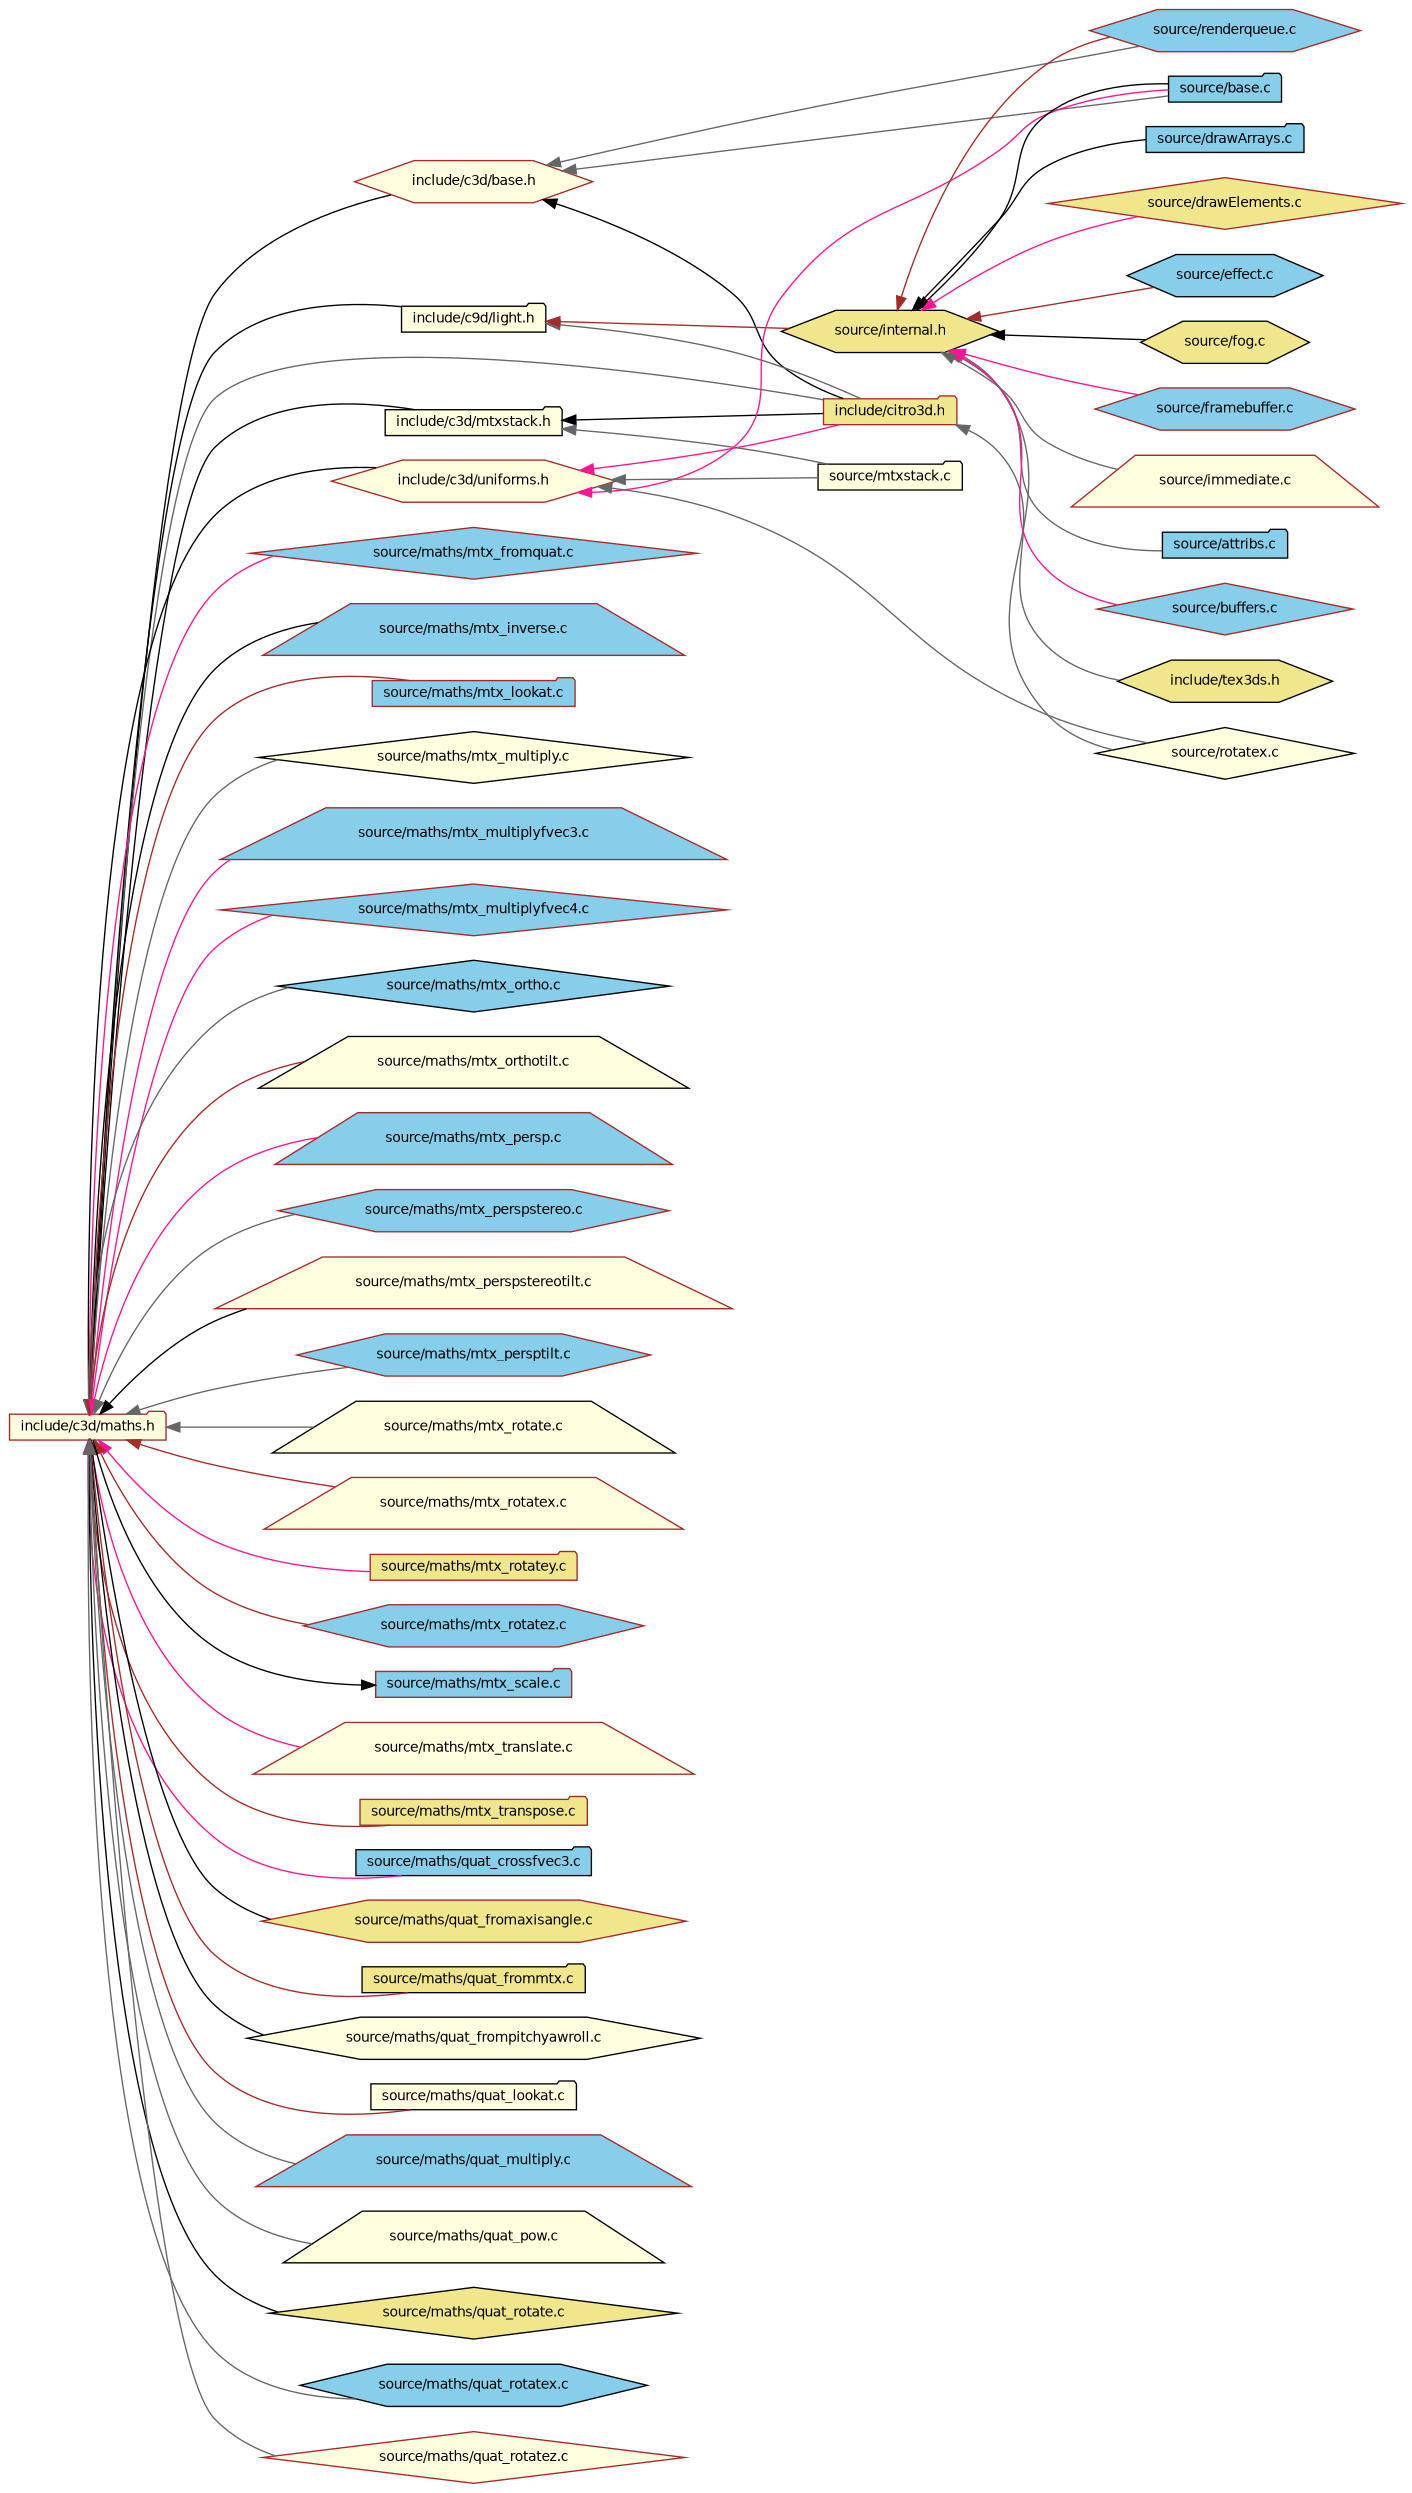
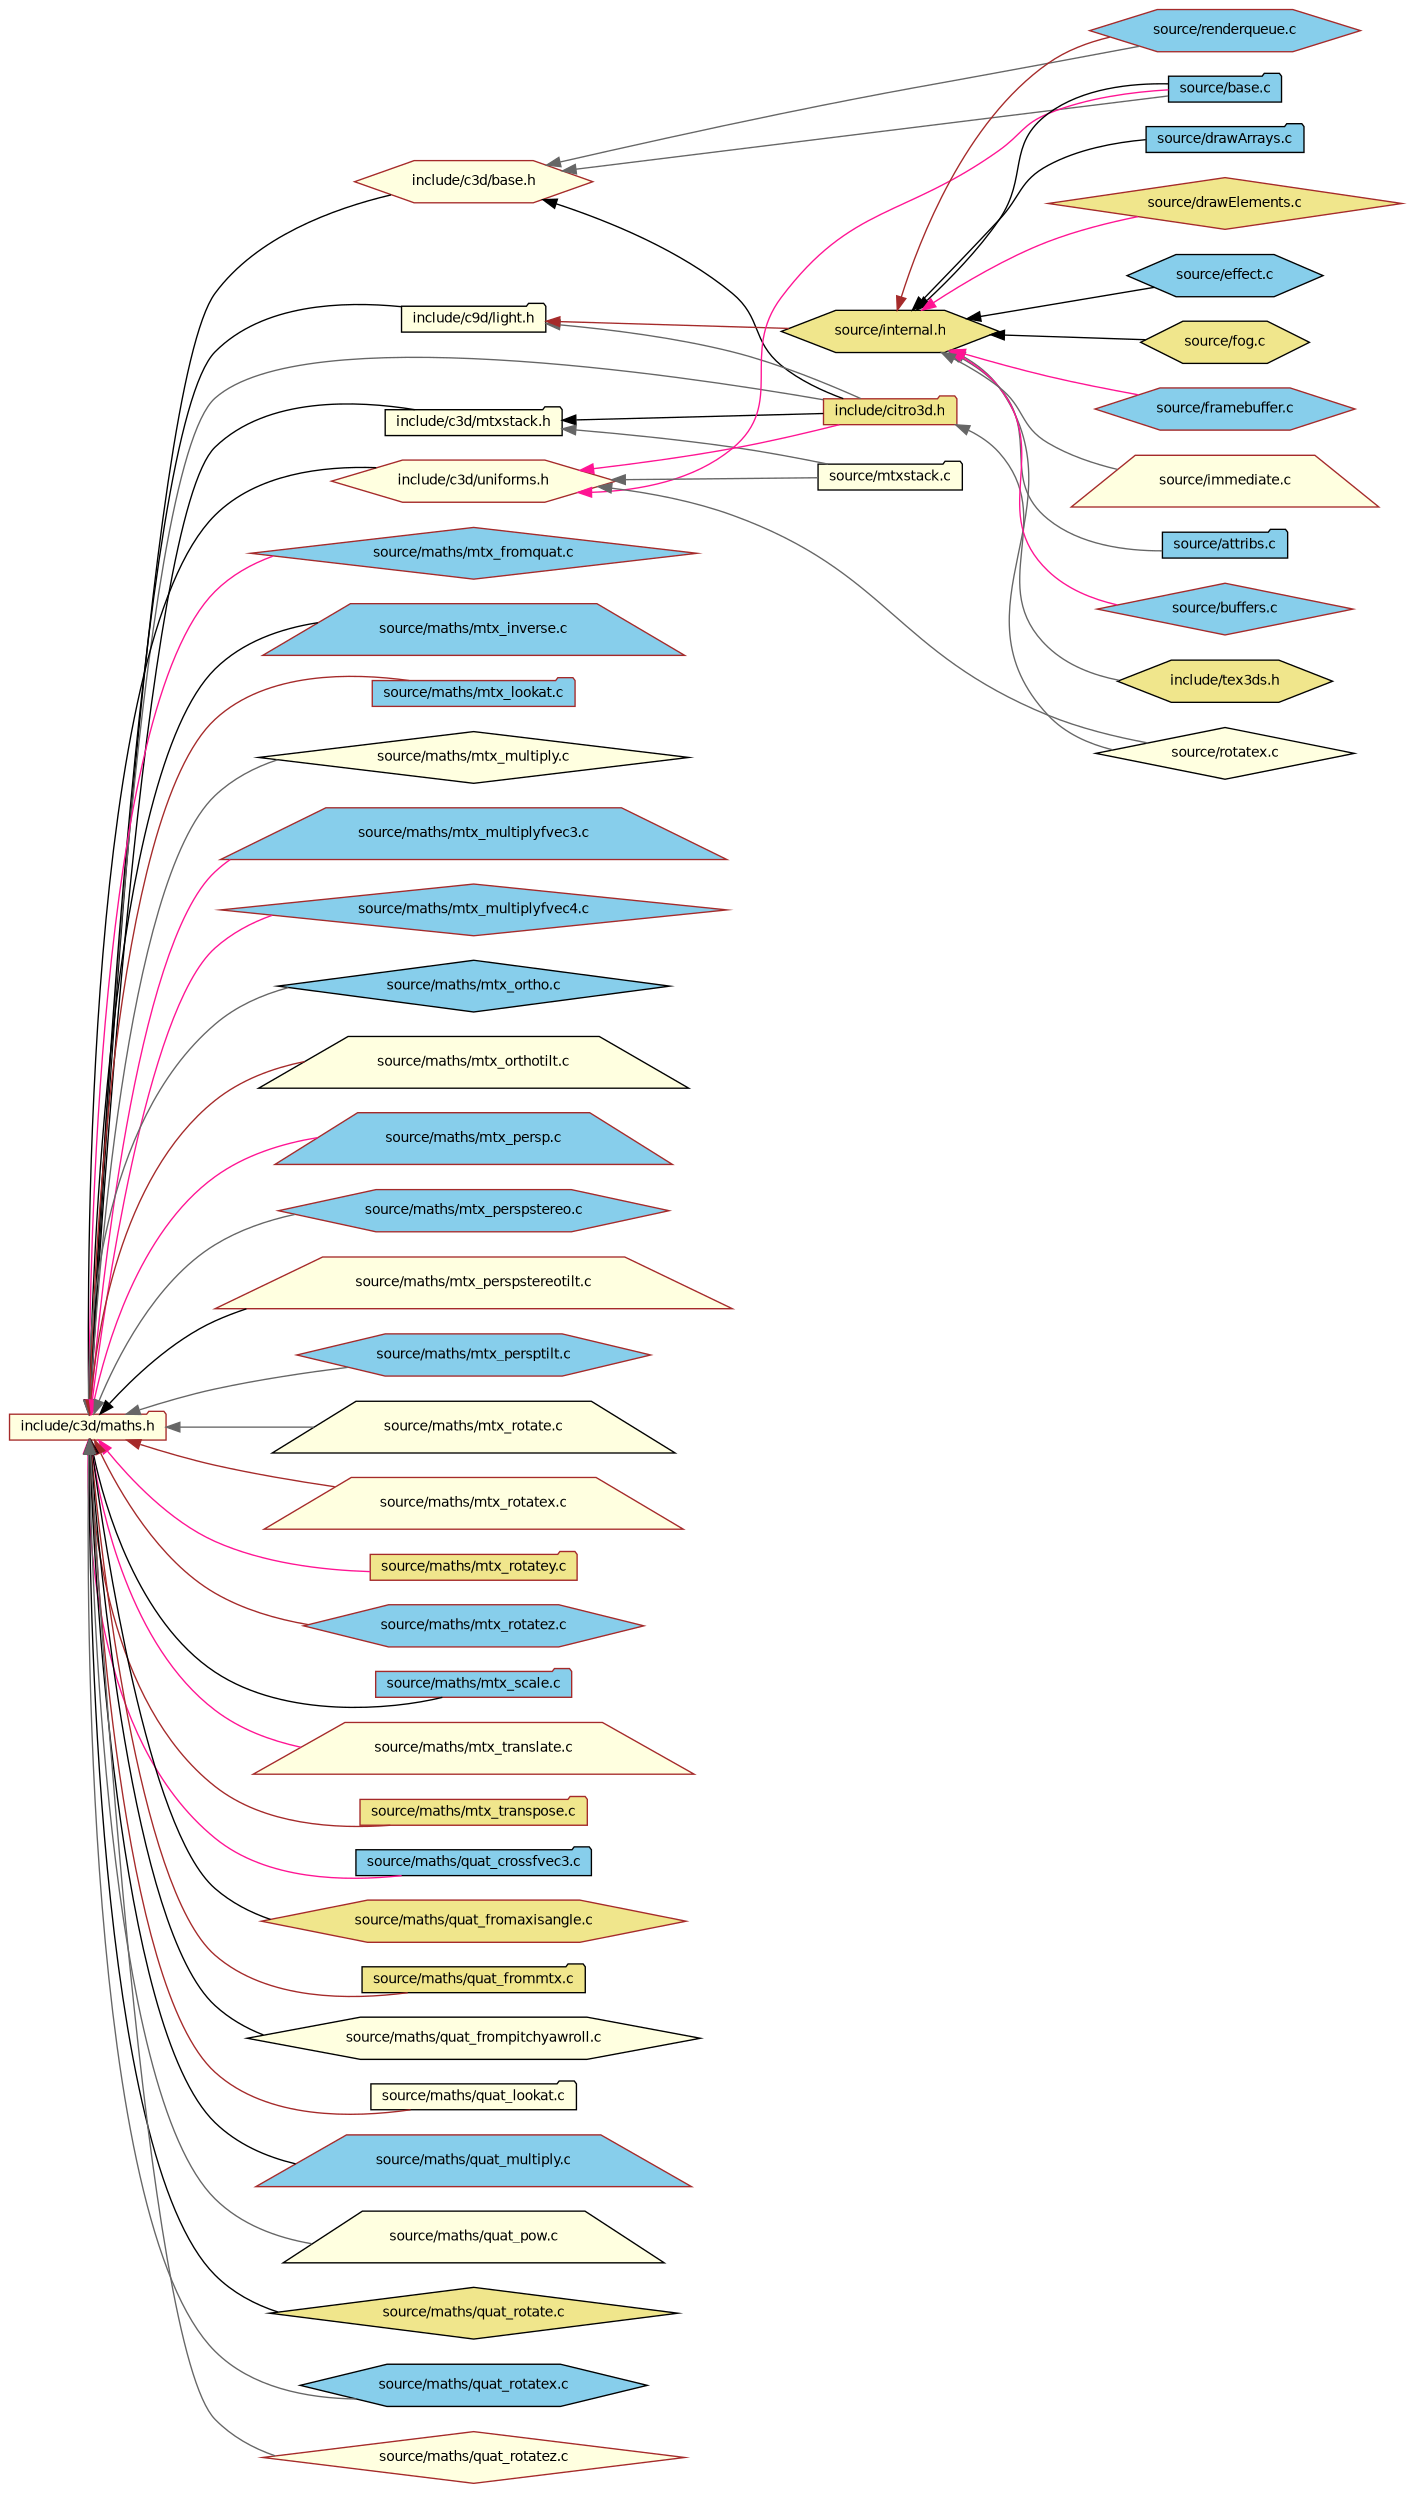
edge "source/effect.c" -> "source/internal.h": color brown -> black
edge "include/c3d/maths.h" -> "source/maths/mtx_scale.c": reversed
edge "source/maths/quat_multiply.c" -> "include/c3d/maths.h": color gray40 -> black
